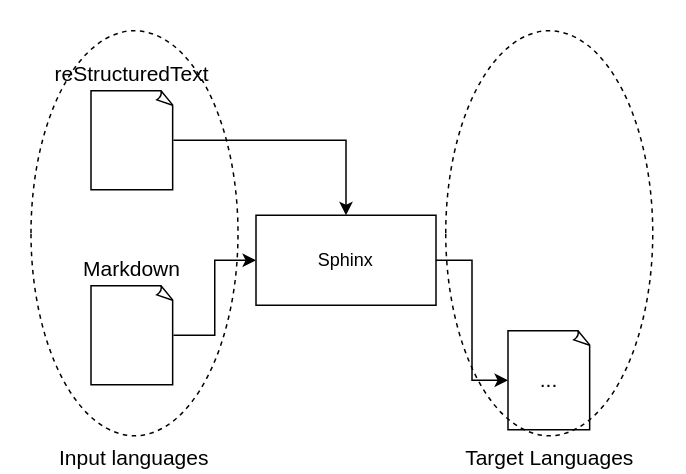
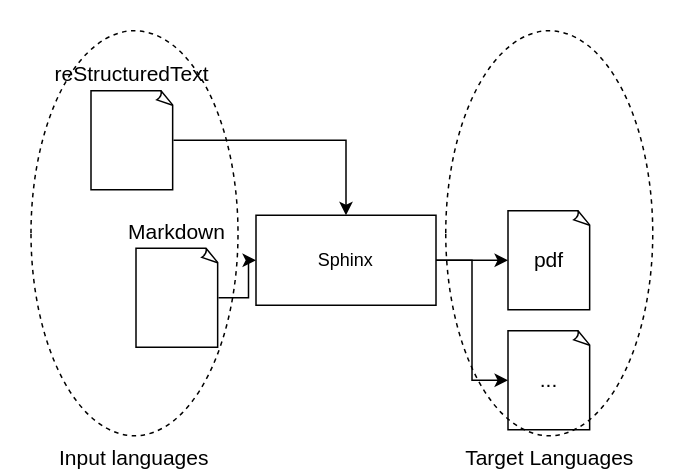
edge "Sphinx" -> "pdf": added
node "pdf": added
node "Markdown": moved (132, 335) -> (177, 298)
